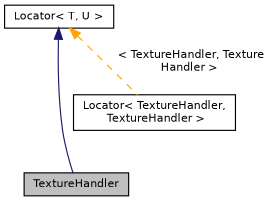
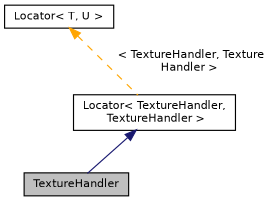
edge "TextureHandler" -> "Locator< T, U >": now "TextureHandler" -> "Locator< TextureHandler, TextureHandler >"
